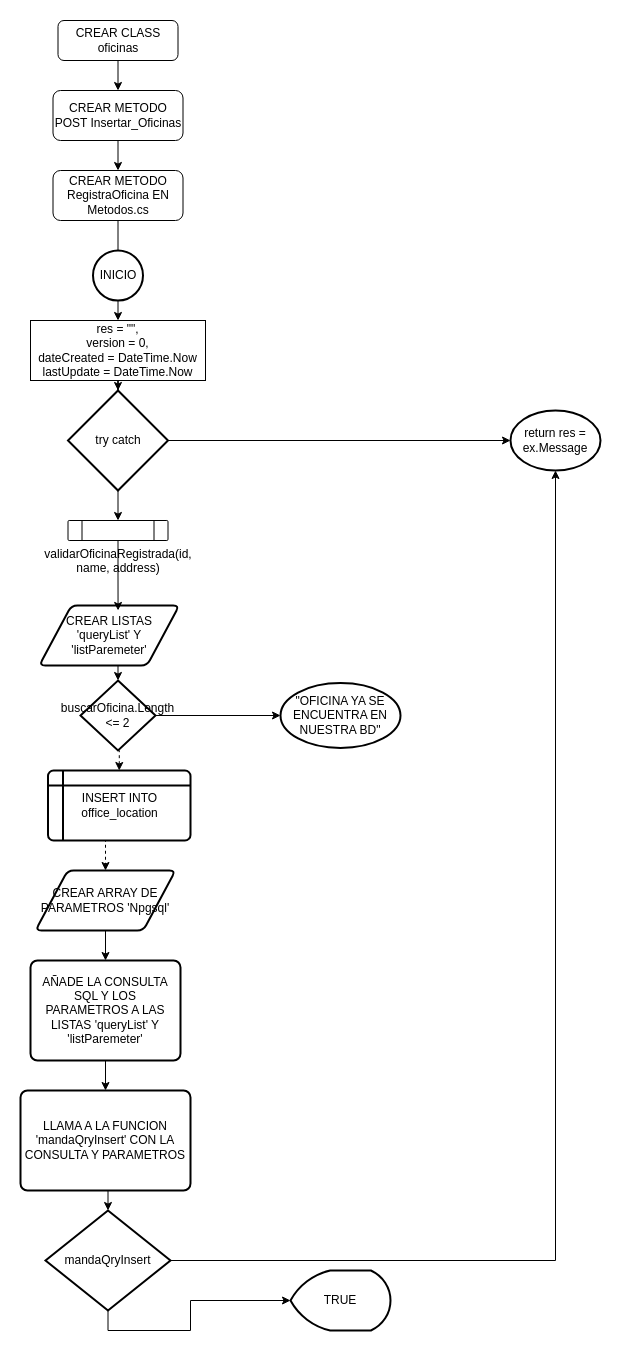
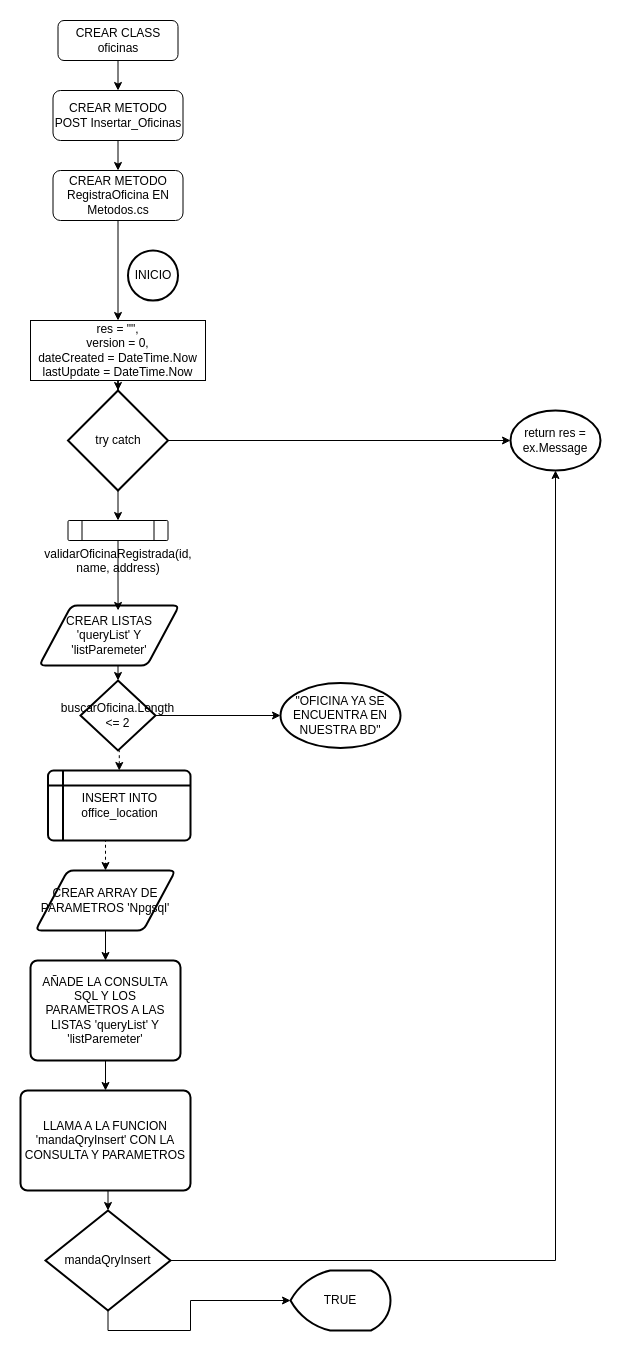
node "INICIO": moved (118, 276) -> (153, 276)
